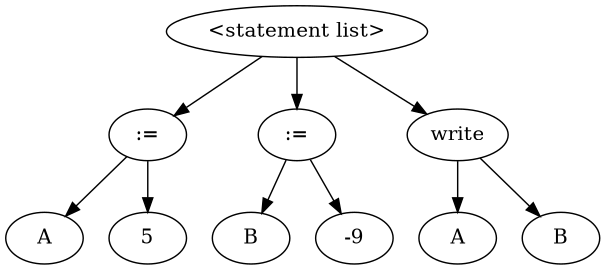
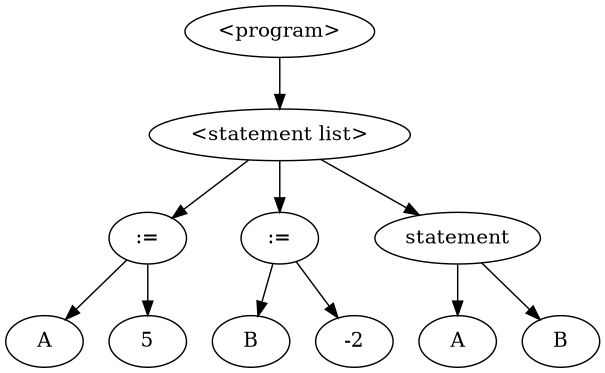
node "<program>": added
node "write": label "write" -> "statement"
node "-9": label "-9" -> "-2"
